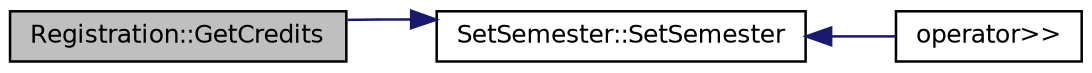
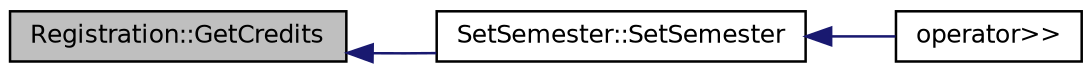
edge "Registration::GetCredits" -> "SetSemester::SetSemester": reversed
